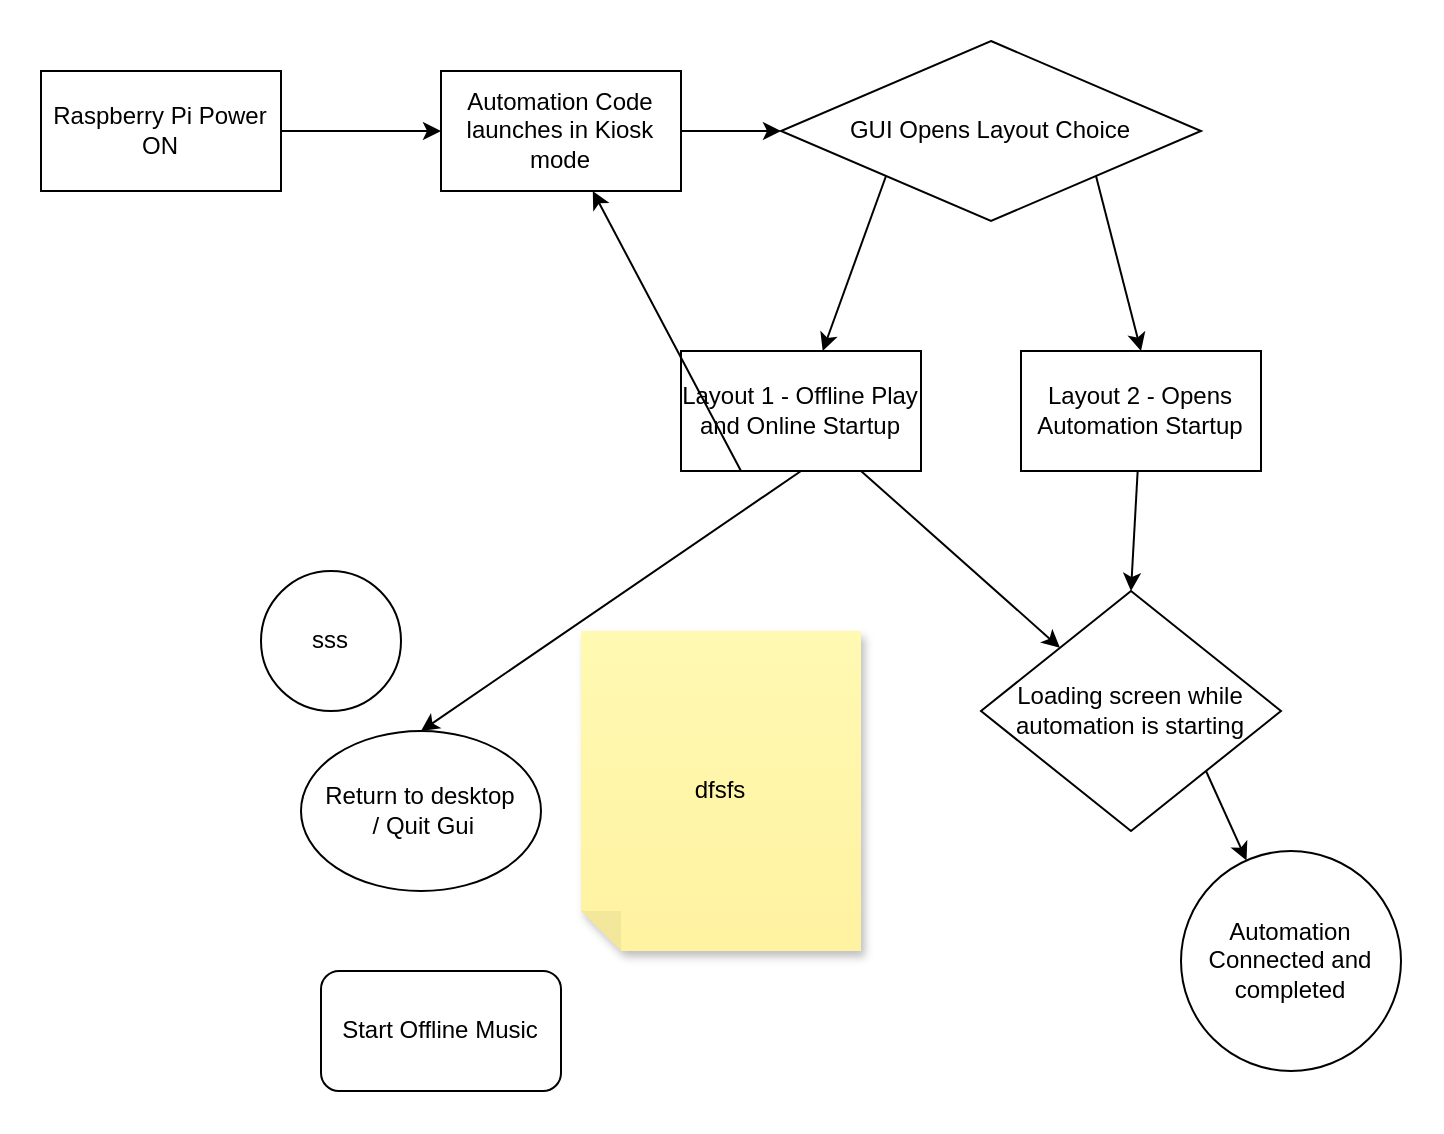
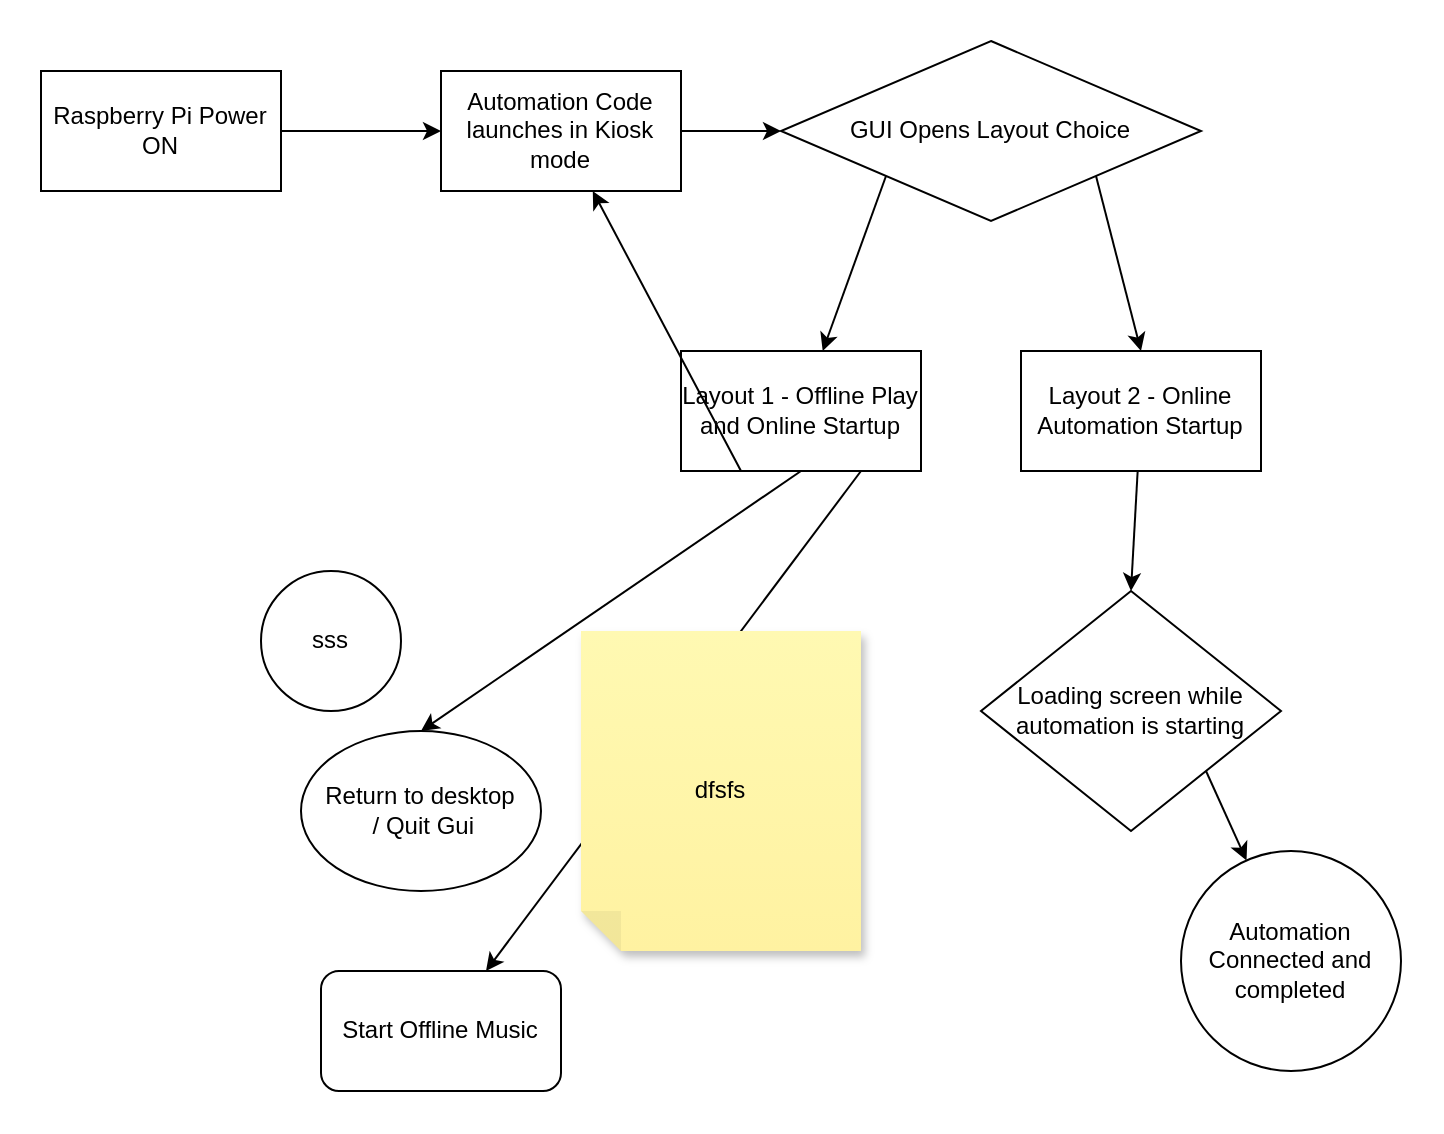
node "Layout 2 - Opens Automation Startup": label "Layout 2 - Opens Automation Startup" -> "Layout 2 - Online Automation Startup"
edge "Layout 1 - Offline Play and Online Startup" -> "Loading screen while automation is starting": now "Layout 1 - Offline Play and Online Startup" -> "Start Offline Music"
